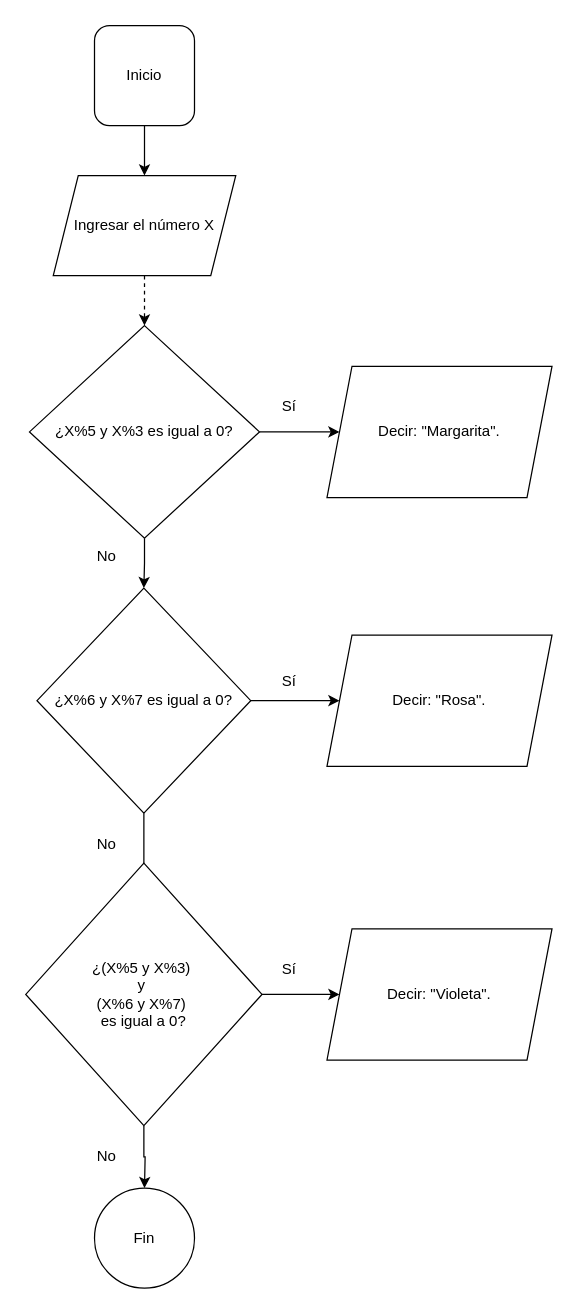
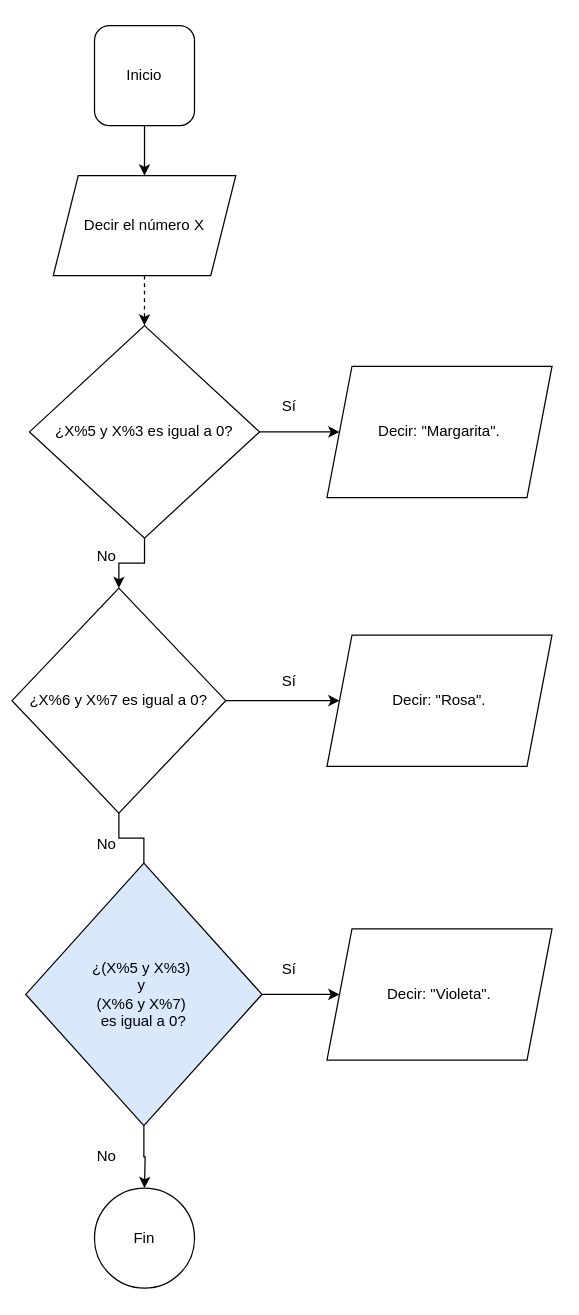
node "Ingresar el número X": label "Ingresar el número X" -> "Decir el número X"
node "¿X%6 y X%7 es igual a 0?": moved (144, 701) -> (119, 701)
node "¿(X%5 y X%3) y (X%6 y X%7) es igual a 0?": fillcolor #ffffff -> #dae8fc
